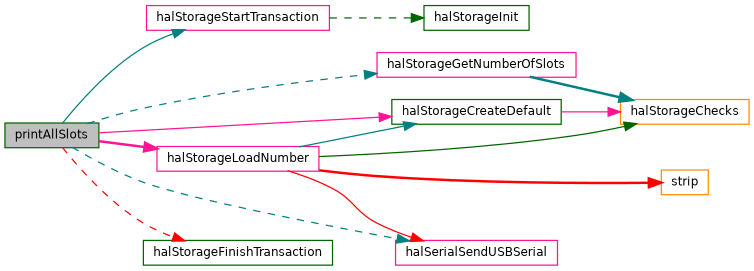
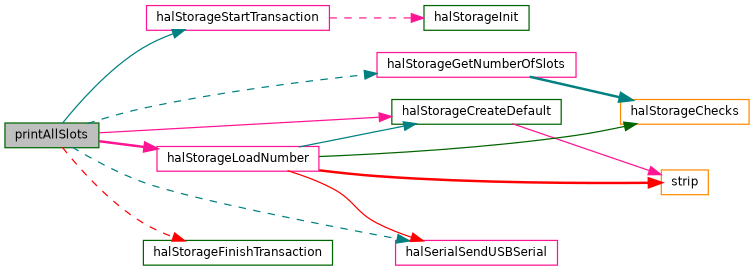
edge "halStorageStartTransaction" -> "halStorageInit": color darkgreen -> deeppink
edge "halStorageCreateDefault" -> "halStorageChecks": now "halStorageCreateDefault" -> "strip"
